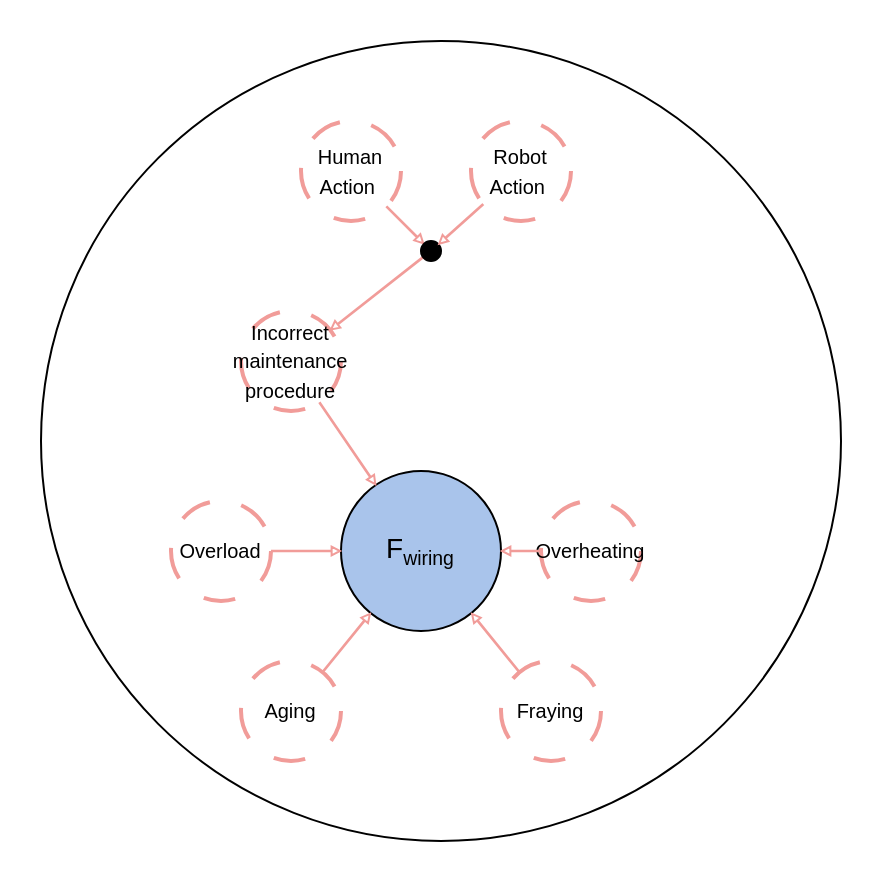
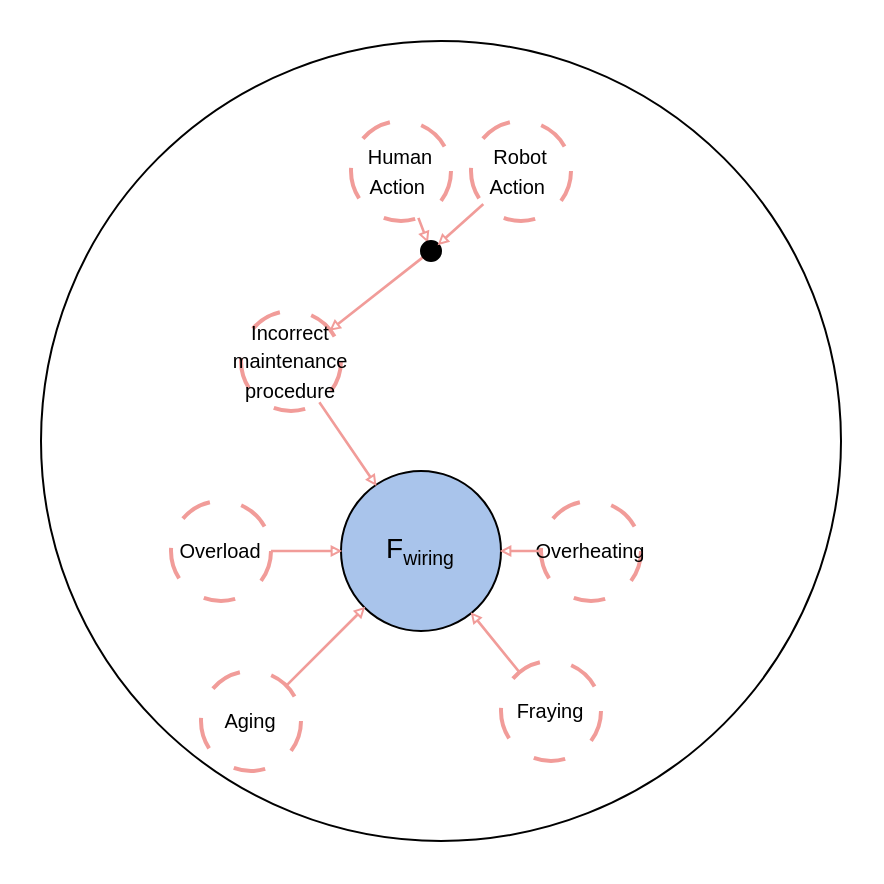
node "Human Action": moved (351, 171) -> (401, 171)
node "Aging": moved (291, 711) -> (251, 721)
